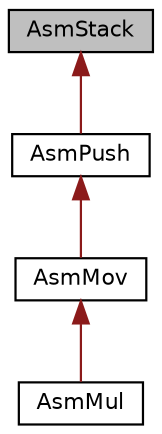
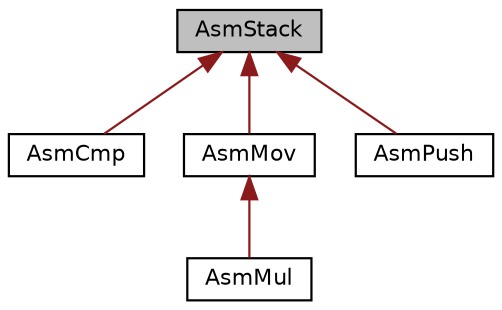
node "AsmCmp": added
edge "AsmMov" -> "AsmPush": now "AsmMov" -> "AsmStack"
